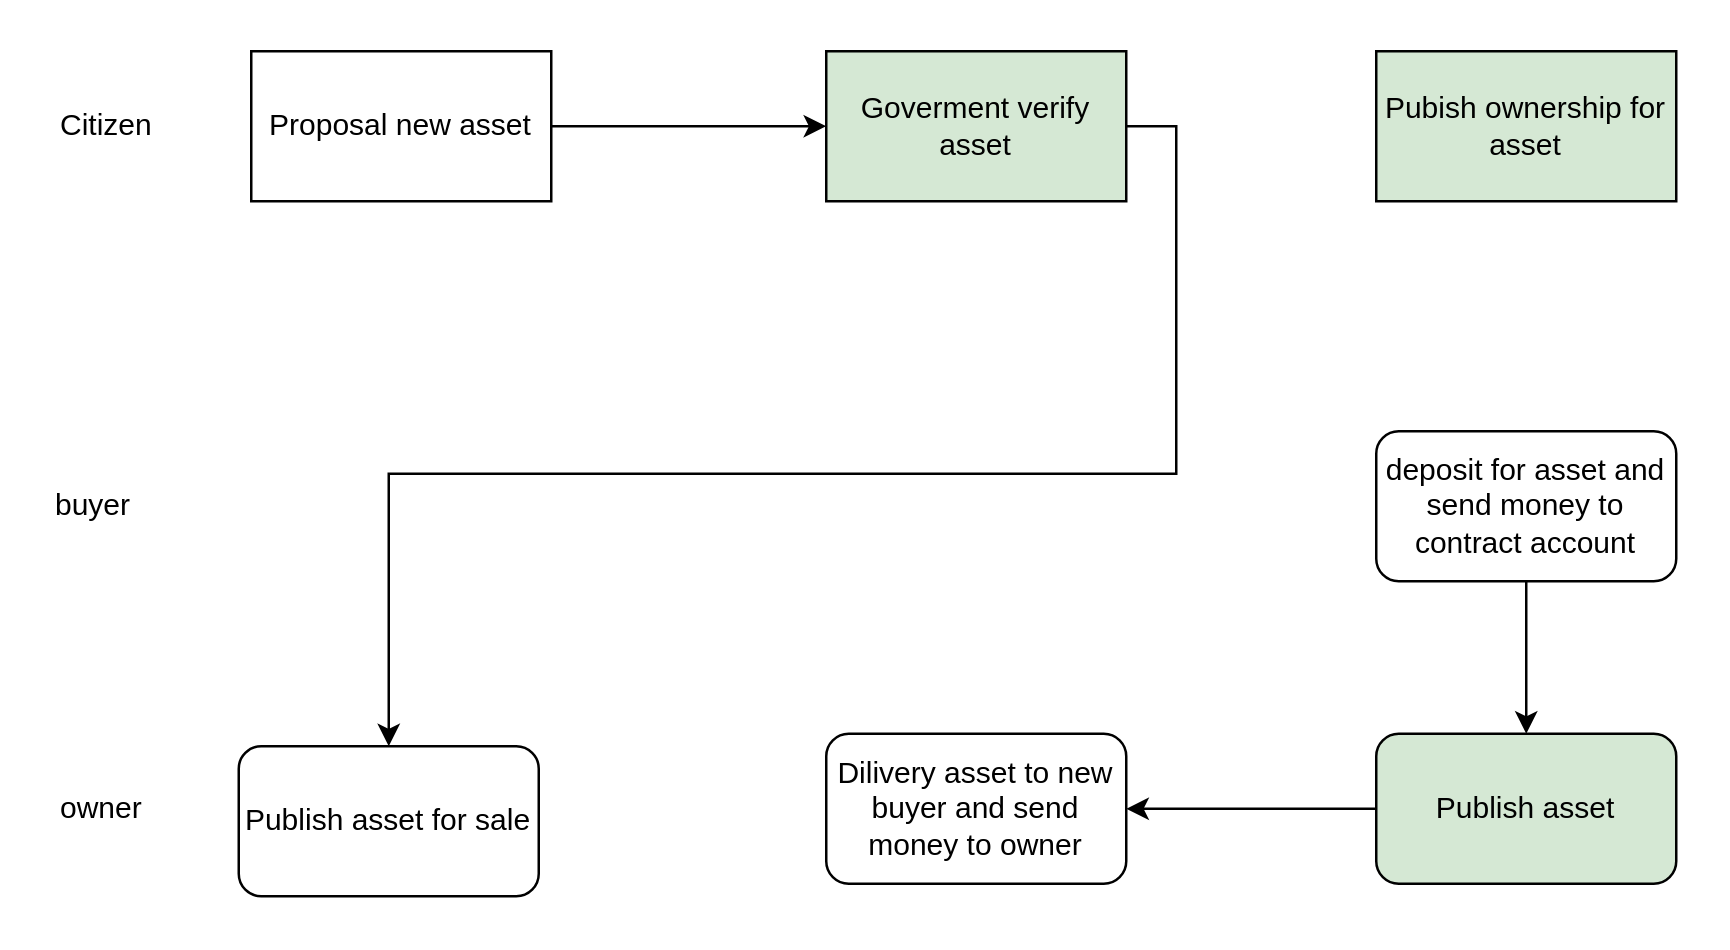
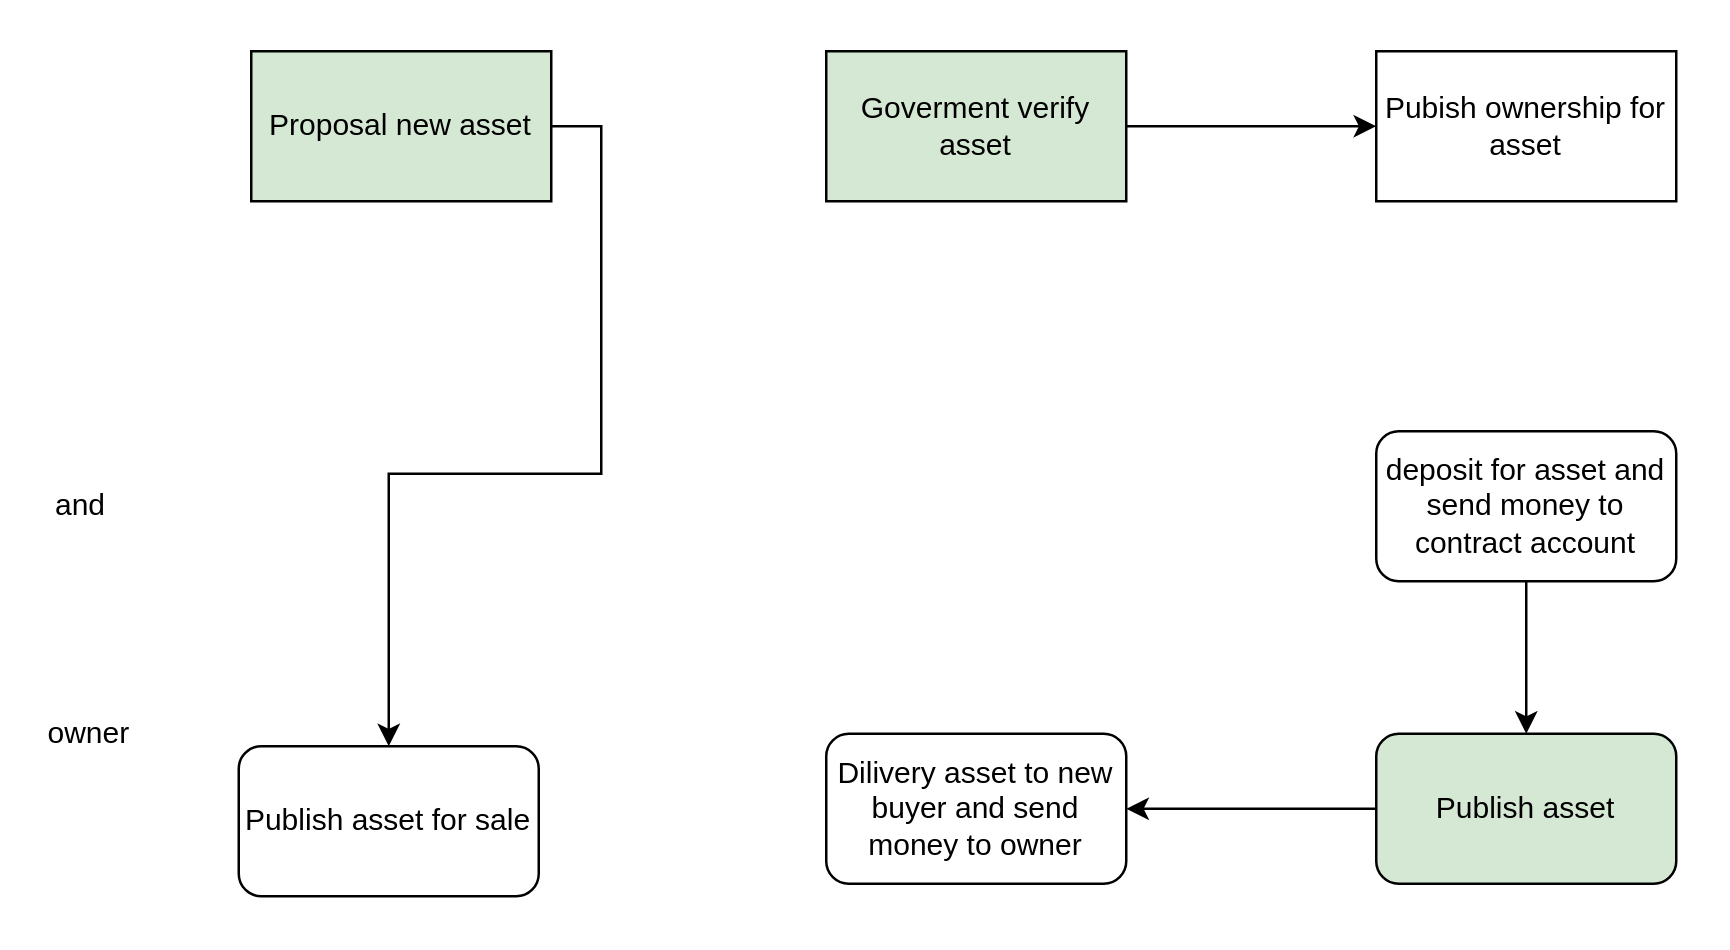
node "Citizen": removed
node "Proposal new asset": fillcolor #ffffff -> #d5e8d4
edge "Proposal new asset" -> "Goverment verify asset": now "Proposal new asset" -> "Publish asset for sale"
node "Pubish ownership for asset": fillcolor #d5e8d4 -> #ffffff
edge "Goverment verify asset" -> "Publish asset for sale": now "Goverment verify asset" -> "Pubish ownership for asset"
node "buyer": label "buyer" -> "and"
node "owner": moved (119, 809) -> (106, 734)
